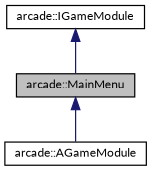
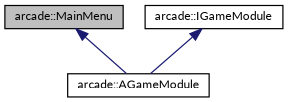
edge "arcade::MainMenu" -> "arcade::IGameModule": now "arcade::AGameModule" -> "arcade::IGameModule"
